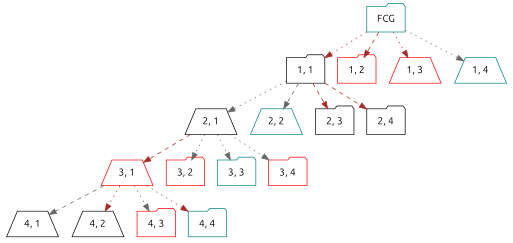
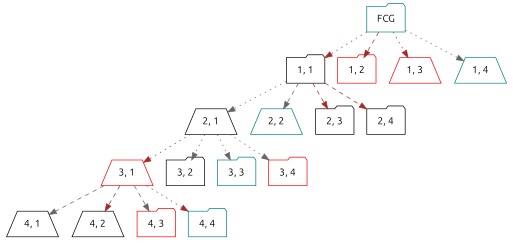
edge "2, 1" -> "3, 1": style dashed -> dotted
node "3, 2": color red -> black
edge "3, 1" -> "4, 2": style dotted -> dashed
edge "3, 1" -> "4, 3": style dotted -> dashed
